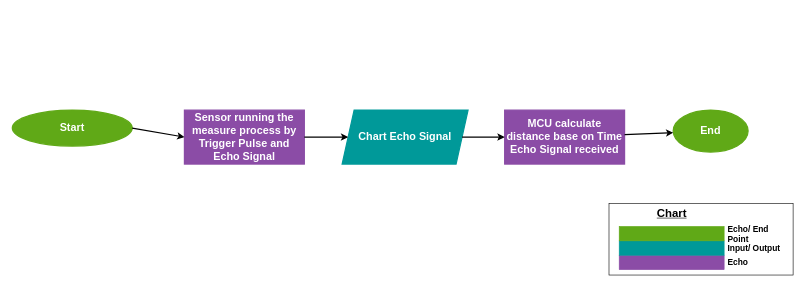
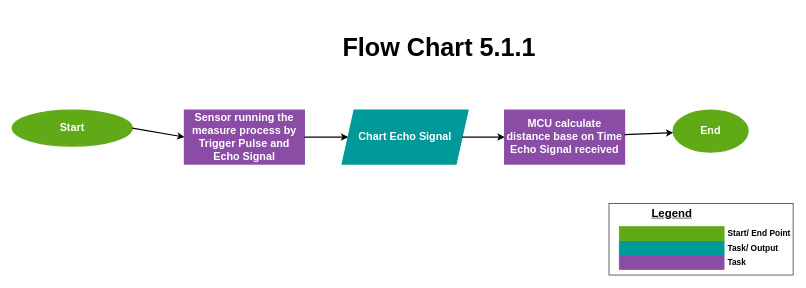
node "Flow Chart 5.1.1": added
node "Chart": label "Chart" -> "Legend"
node "Echo/ End Point": label "Echo/ End Point" -> "Start/ End Point"
node "Input/ Output": label "Input/ Output" -> "Task/ Output"
node "Echo": label "Echo" -> "Task"
